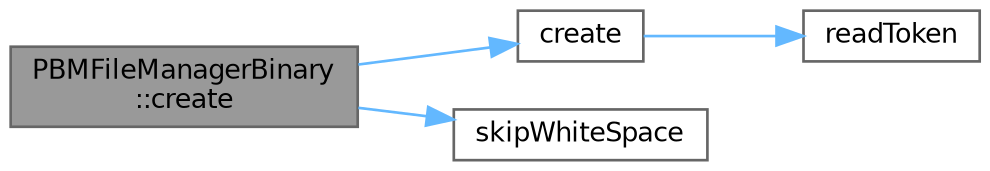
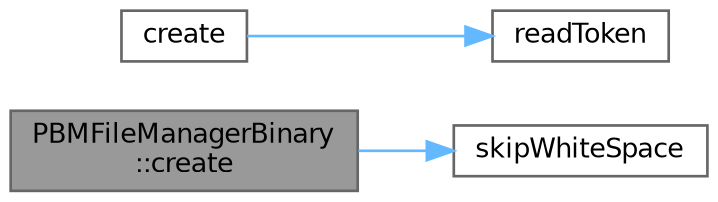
edge "PBMFileManagerBinary ::create" -> "create": removed
